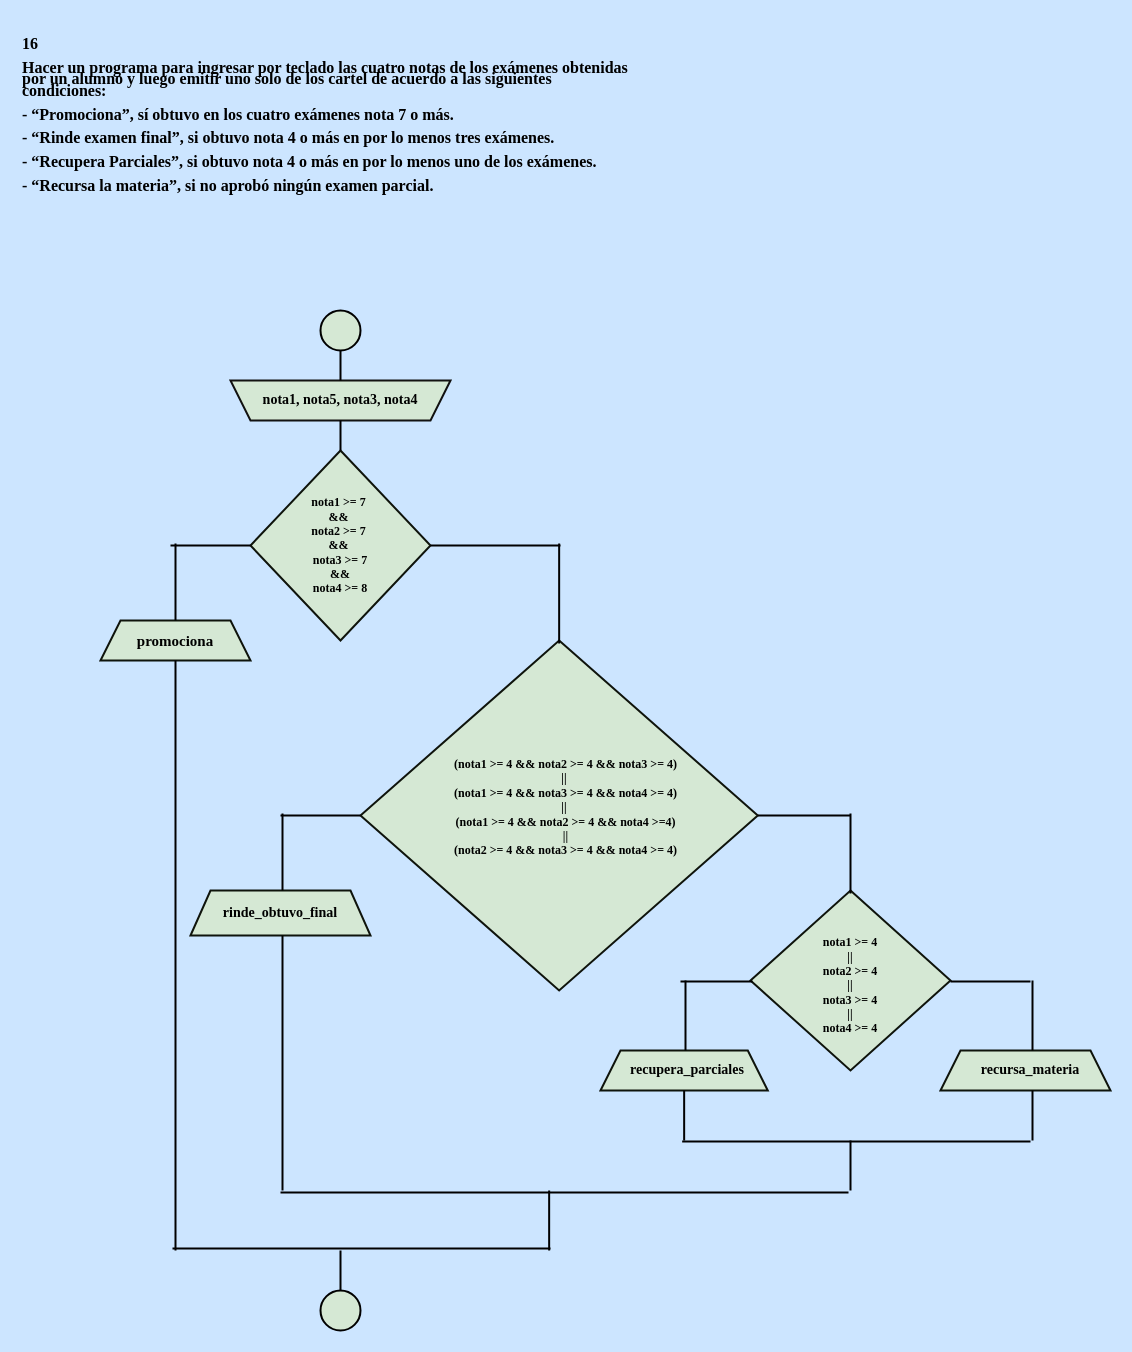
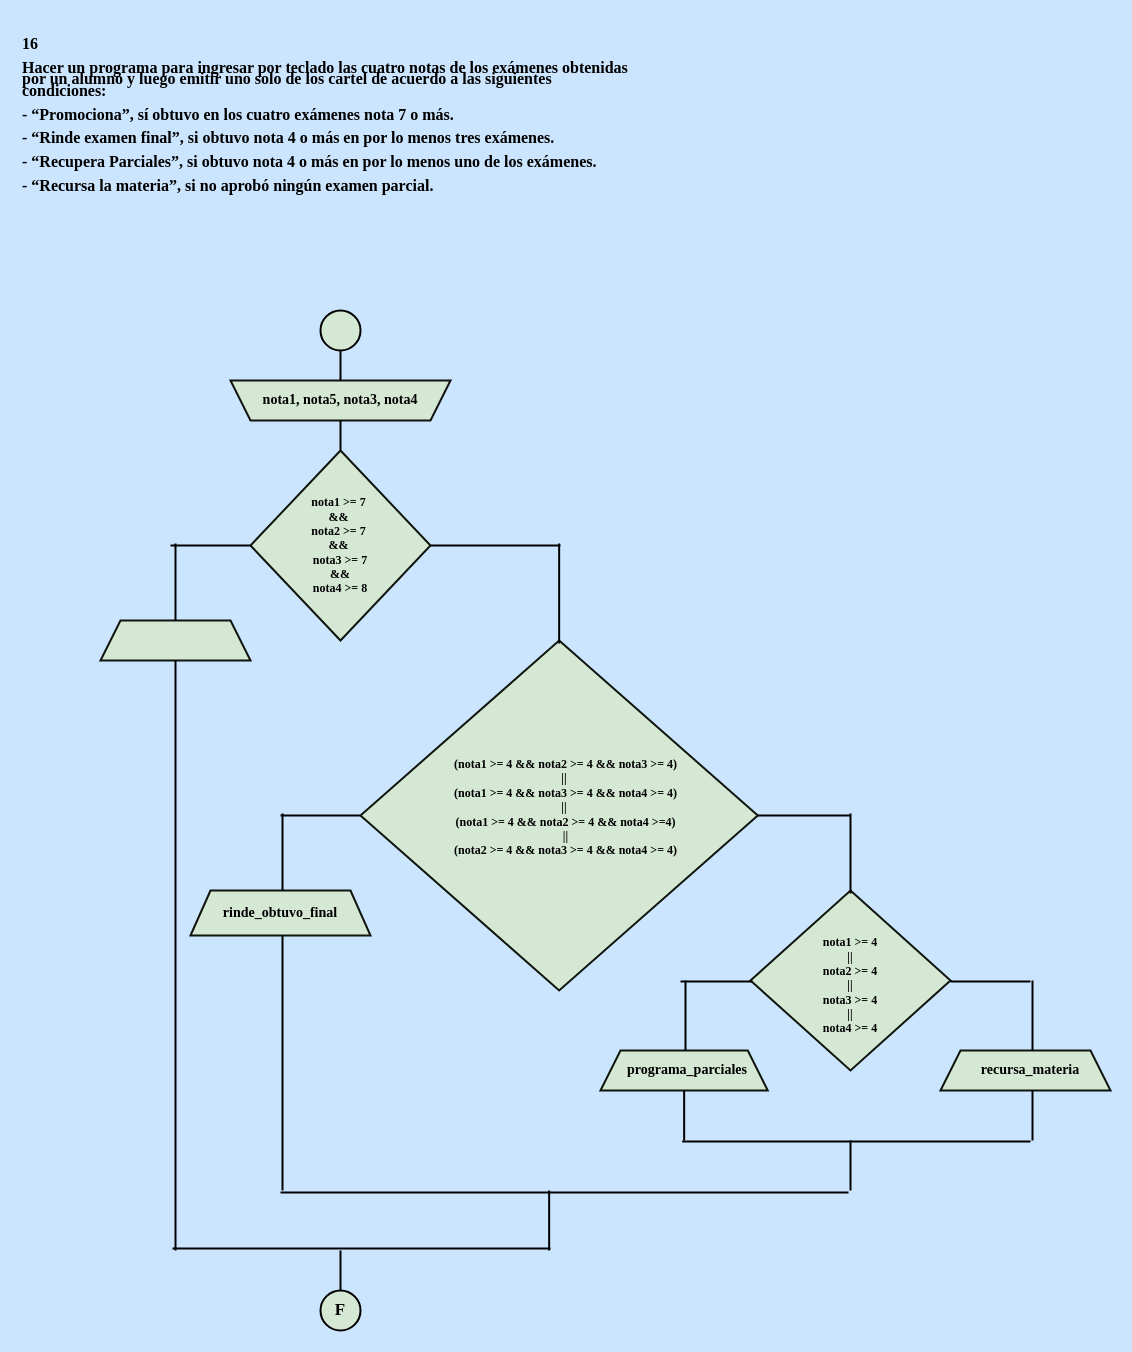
node "promociona": removed
node "recupera_parciales": label "recupera_parciales" -> "programa_parciales"
node "F": added
